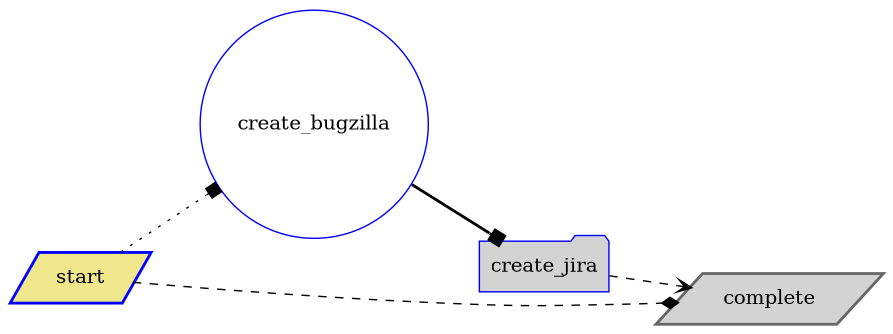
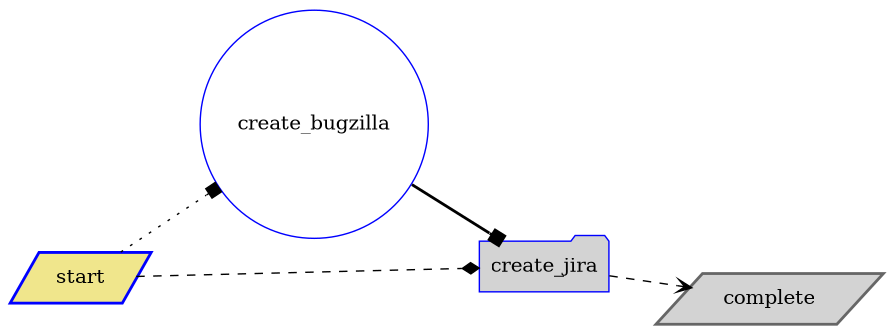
edge "start" -> "complete": now "start" -> "create_jira"
